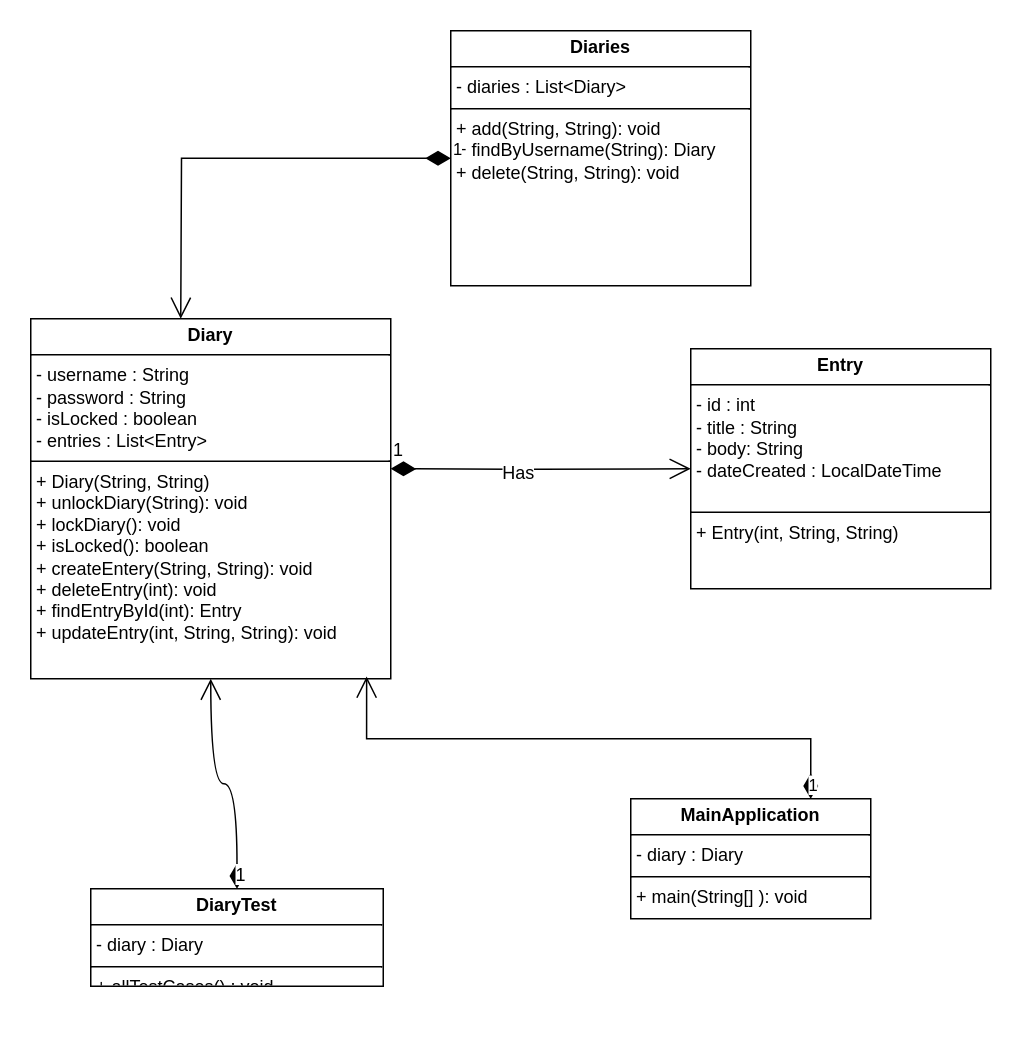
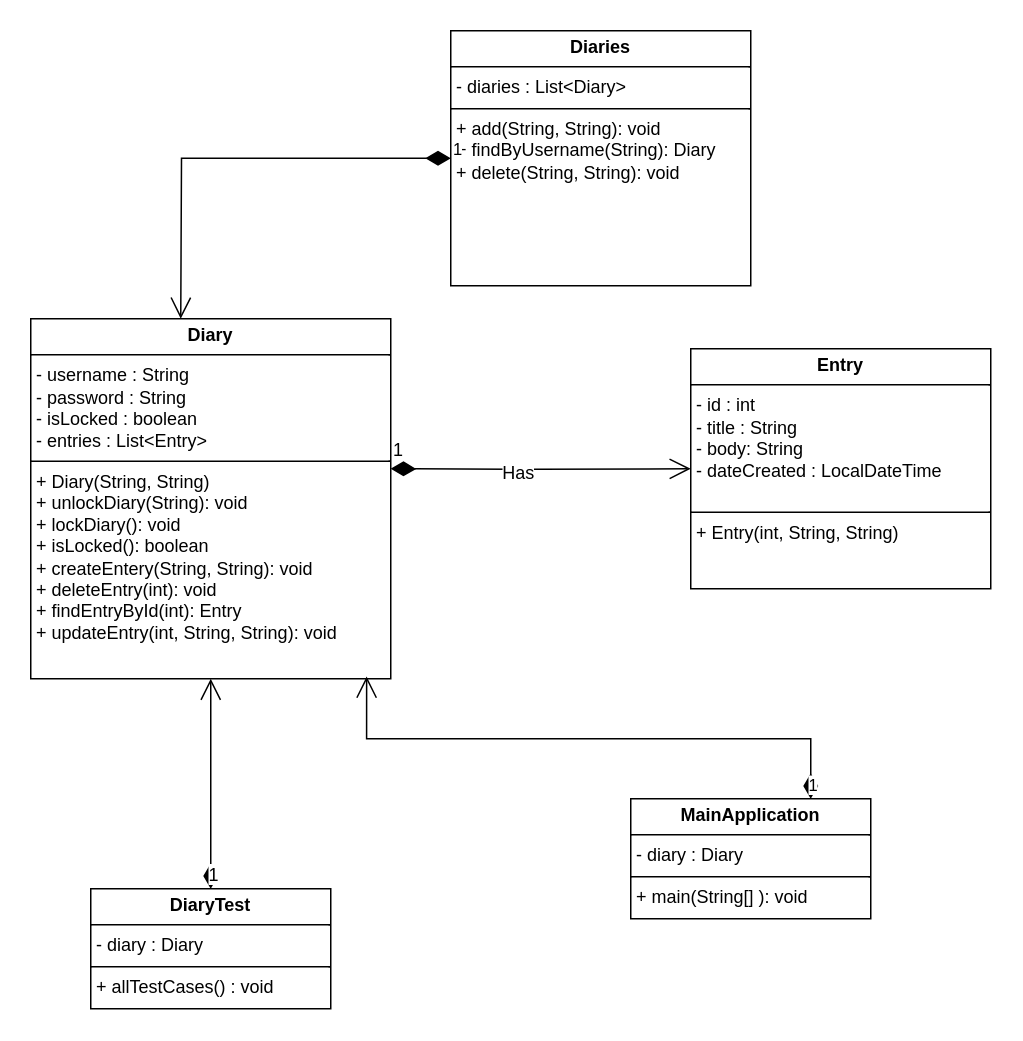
node "DiaryTest - diary : Diary + allTestCases() : void": size 293x98 -> 240x120
